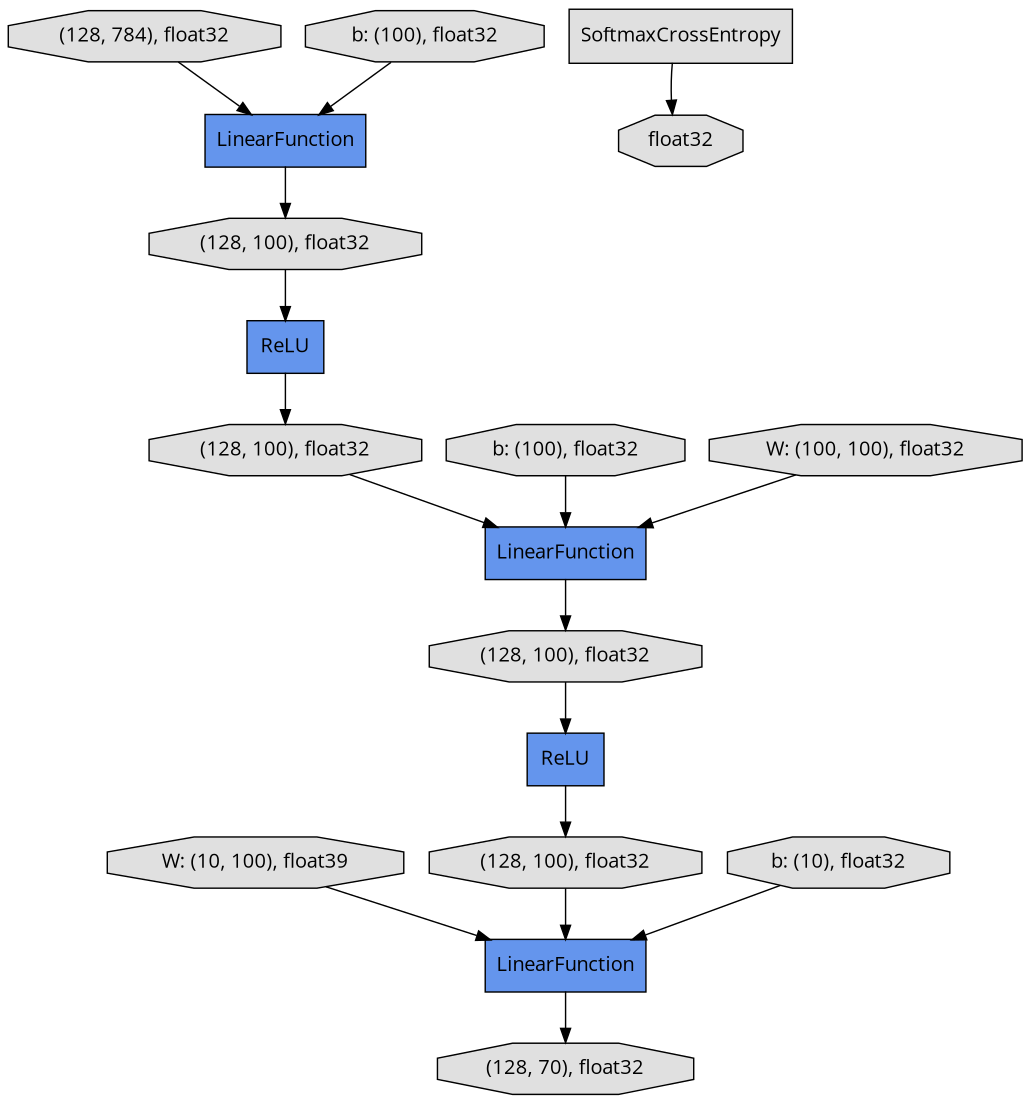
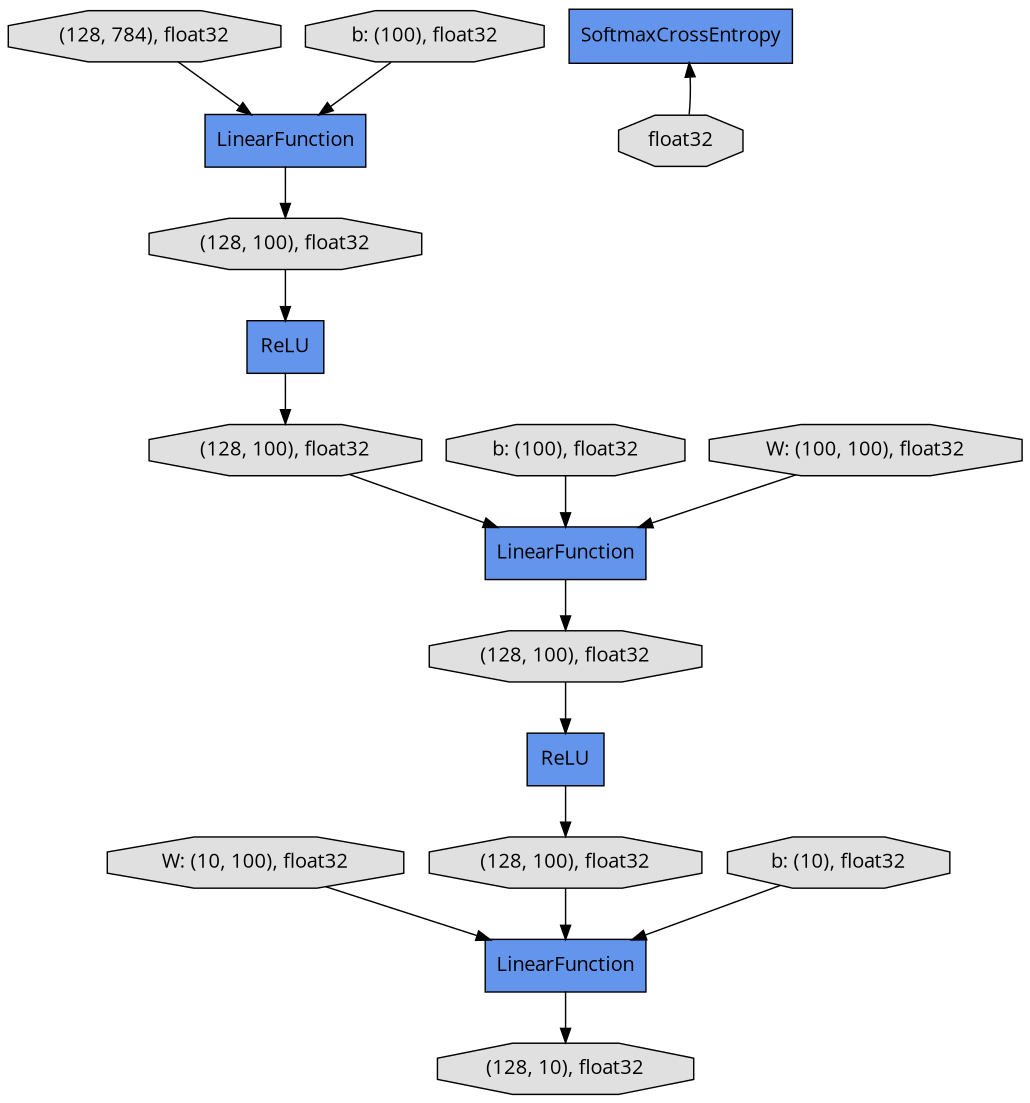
node "SoftmaxCrossEntropy": fillcolor #e0e0e0 -> #6495ed
edge "SoftmaxCrossEntropy" -> "float32": reversed
node "W: (10, 100), float39": label "W: (10, 100), float39" -> "W: (10, 100), float32"
node "(128, 70), float32": label "(128, 70), float32" -> "(128, 10), float32"
